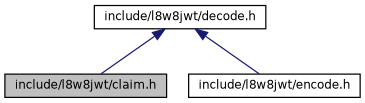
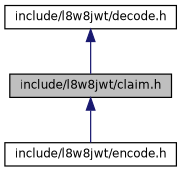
edge "include/l8w8jwt/encode.h" -> "include/l8w8jwt/decode.h": now "include/l8w8jwt/encode.h" -> "include/l8w8jwt/claim.h"
